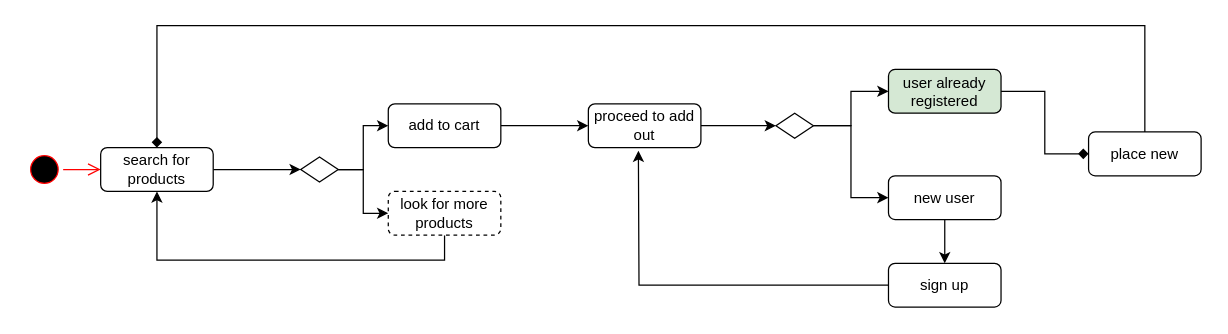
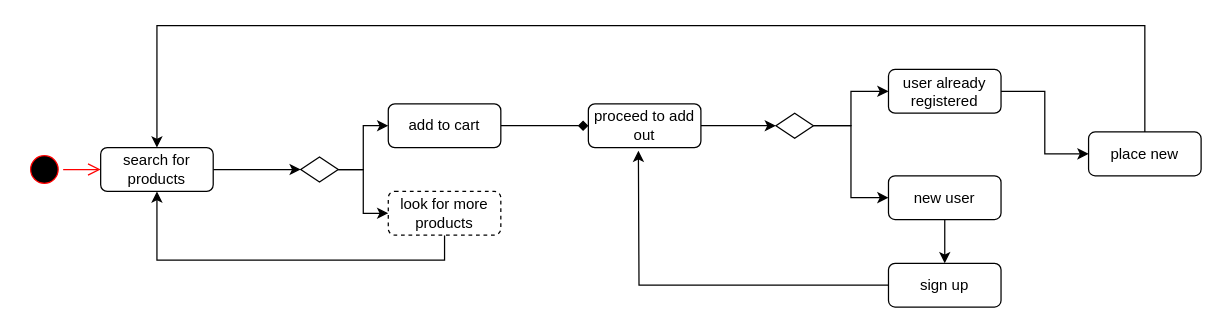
node "user already registered": fillcolor #d5e8d4 -> #ffffff
edge "add to cart" -> "proceed to add out": arrowhead classic -> diamond
edge "place new" -> "search for products": arrowhead diamond -> classic
edge "user already registered" -> "place new": arrowhead diamond -> classic
